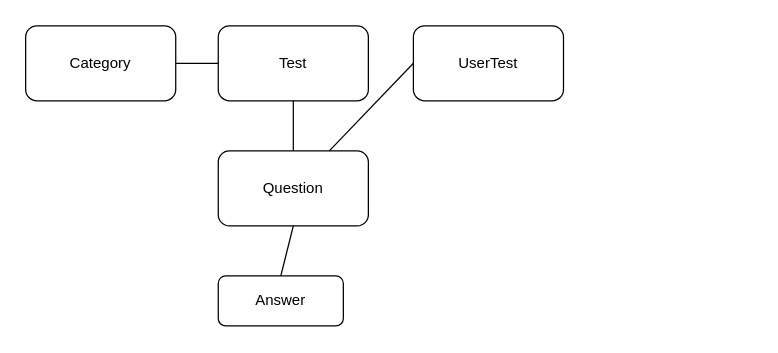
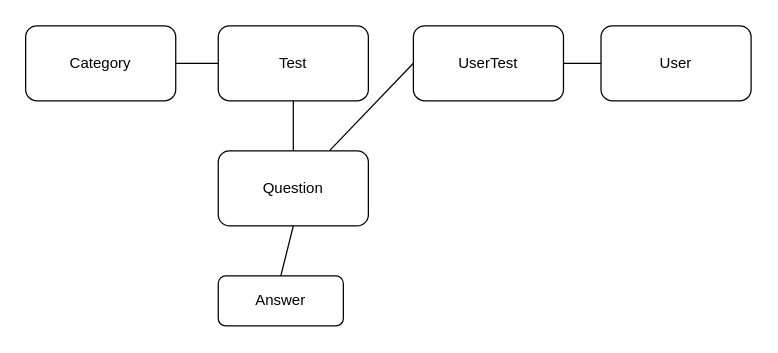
edge "UserTest" -- "User": added
node "User": added
